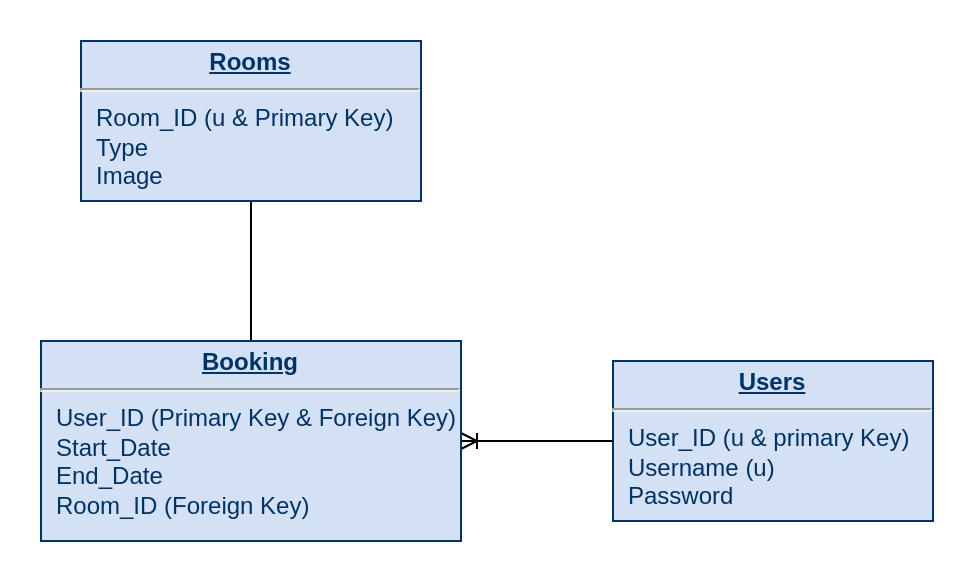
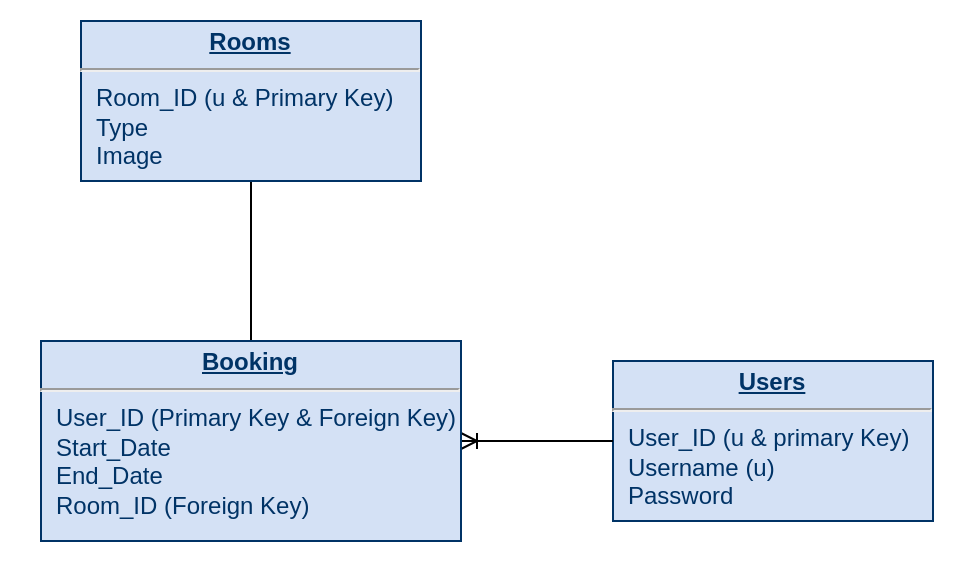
node "Rooms Room_ID (u & Primary Key) Type Image": moved (251, 121) -> (251, 101)
